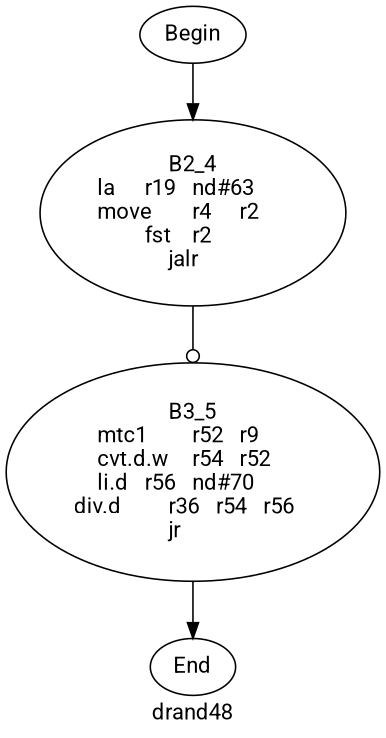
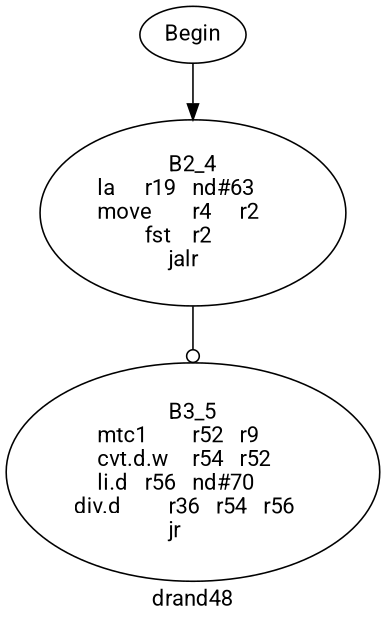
node "End": removed
